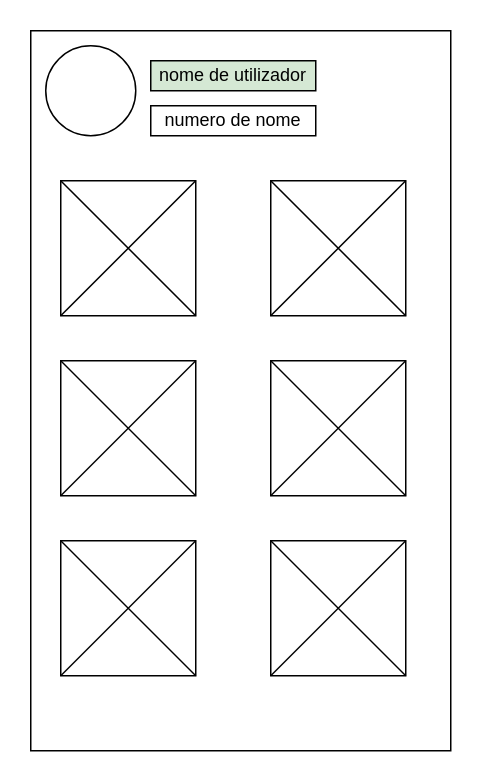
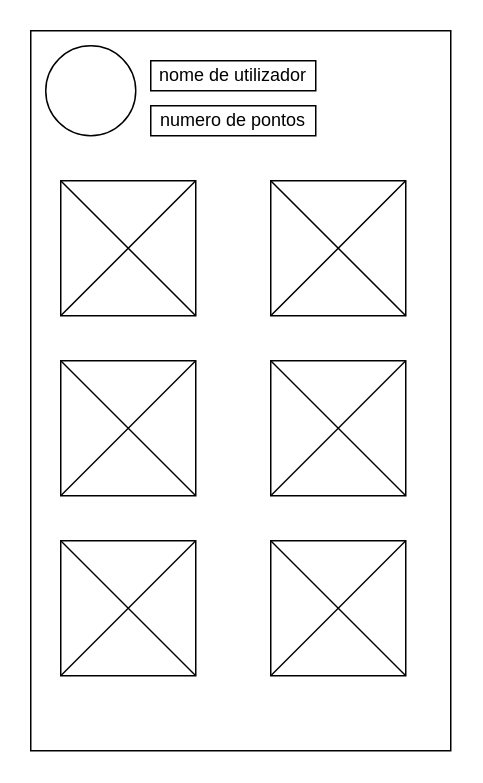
node "nome de utilizador": fillcolor #d5e8d4 -> #ffffff
node "numero de nome": label "numero de nome" -> "numero de pontos"
